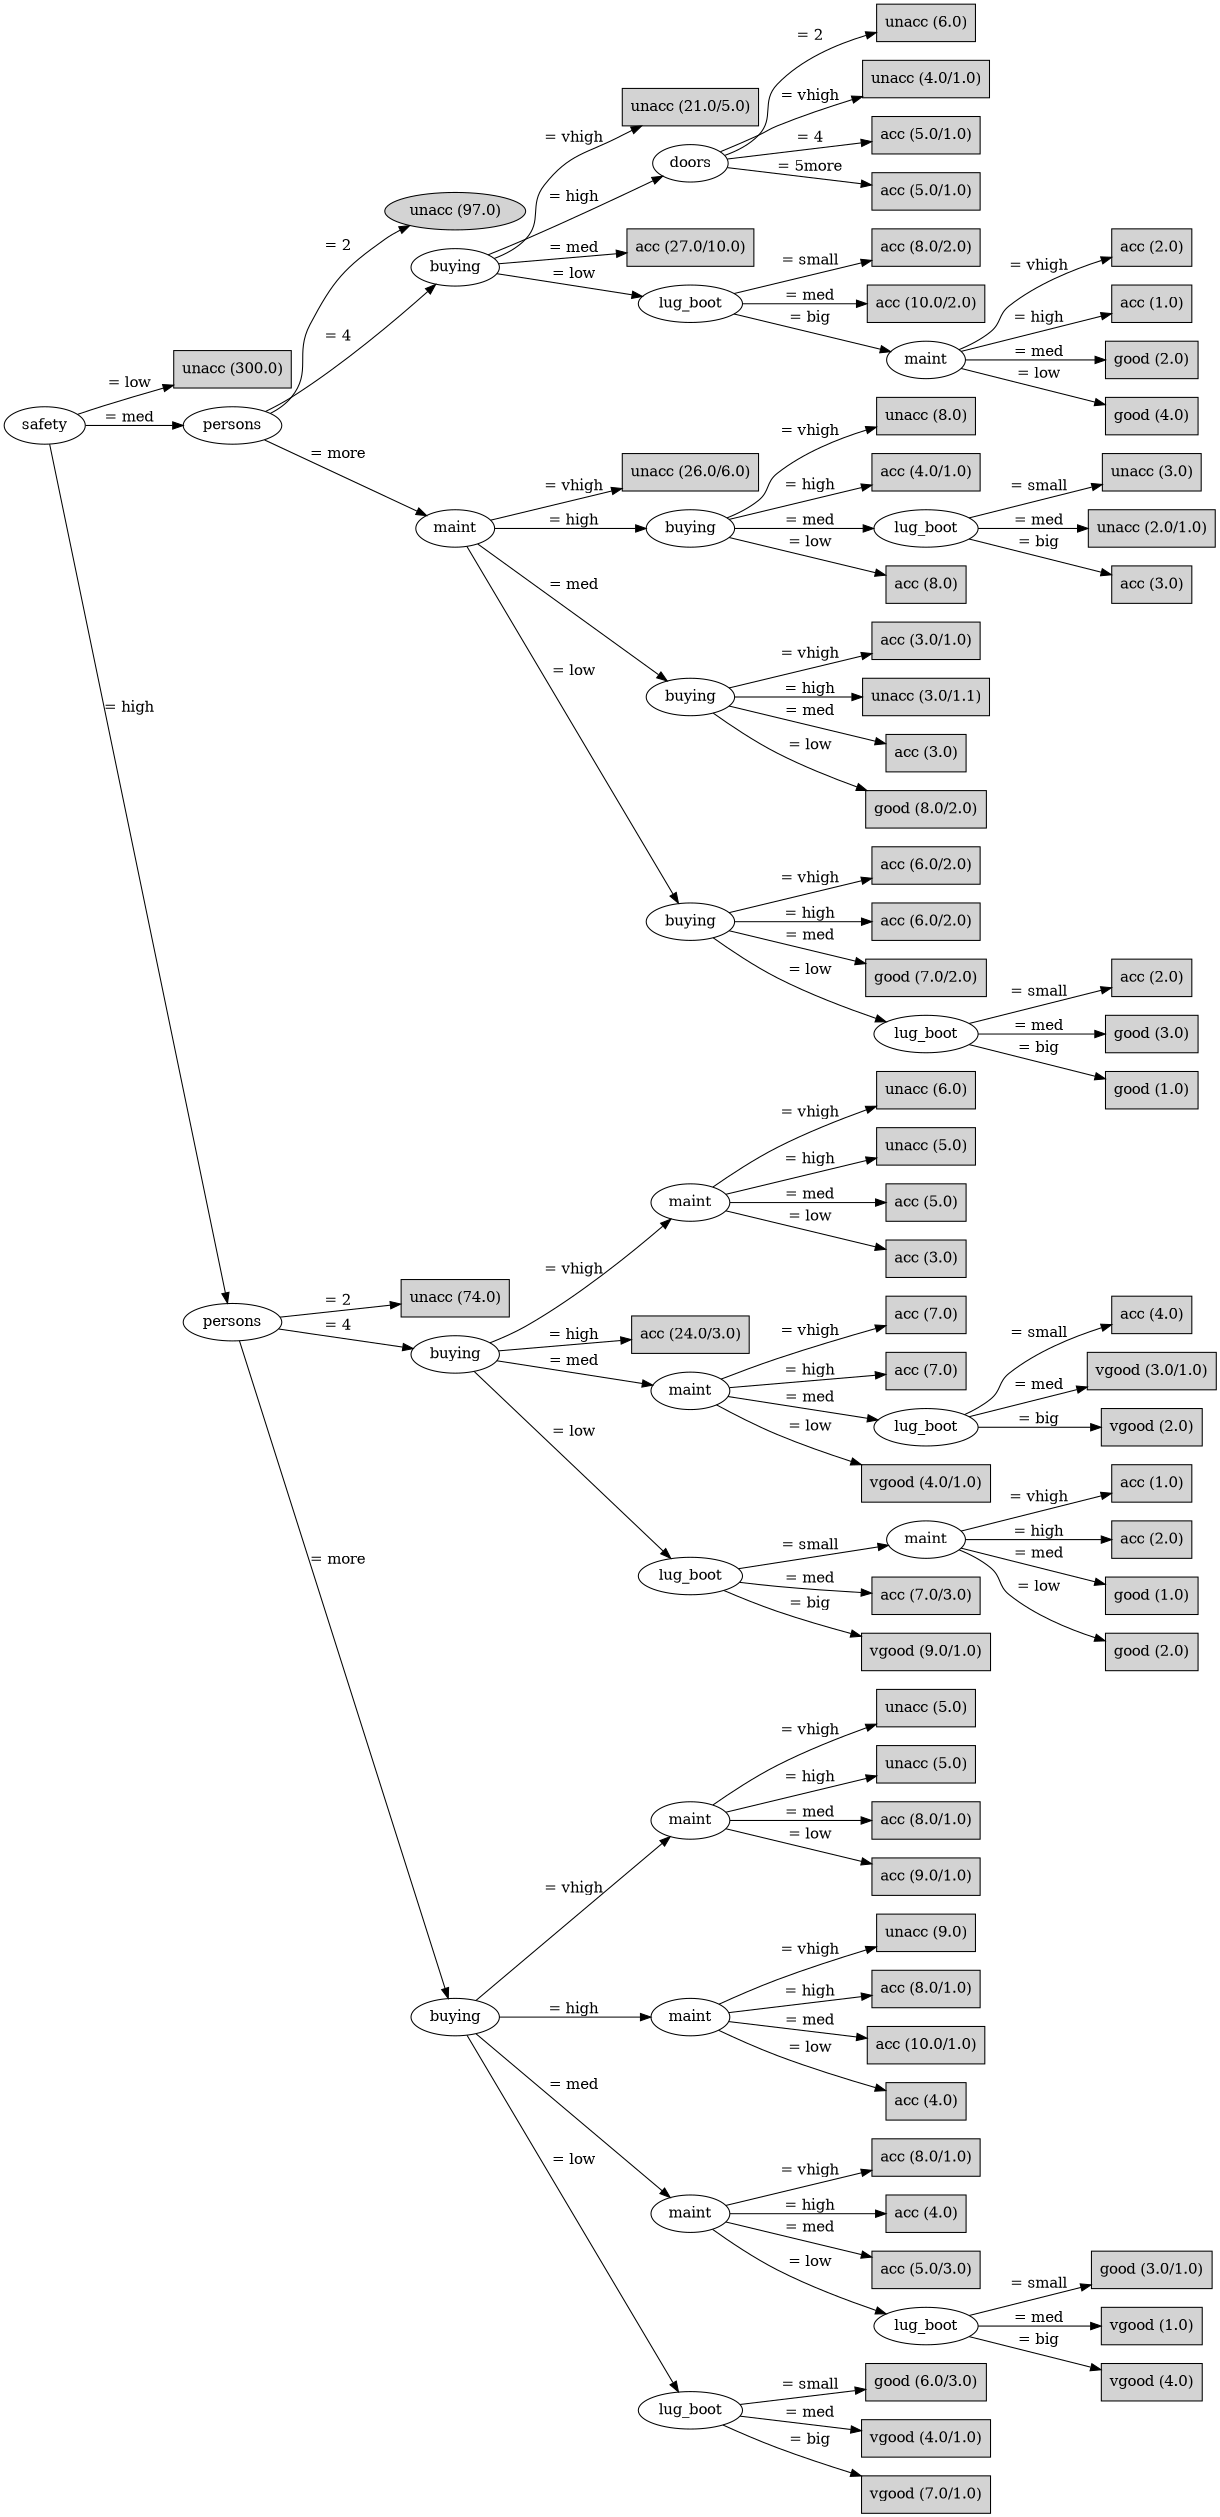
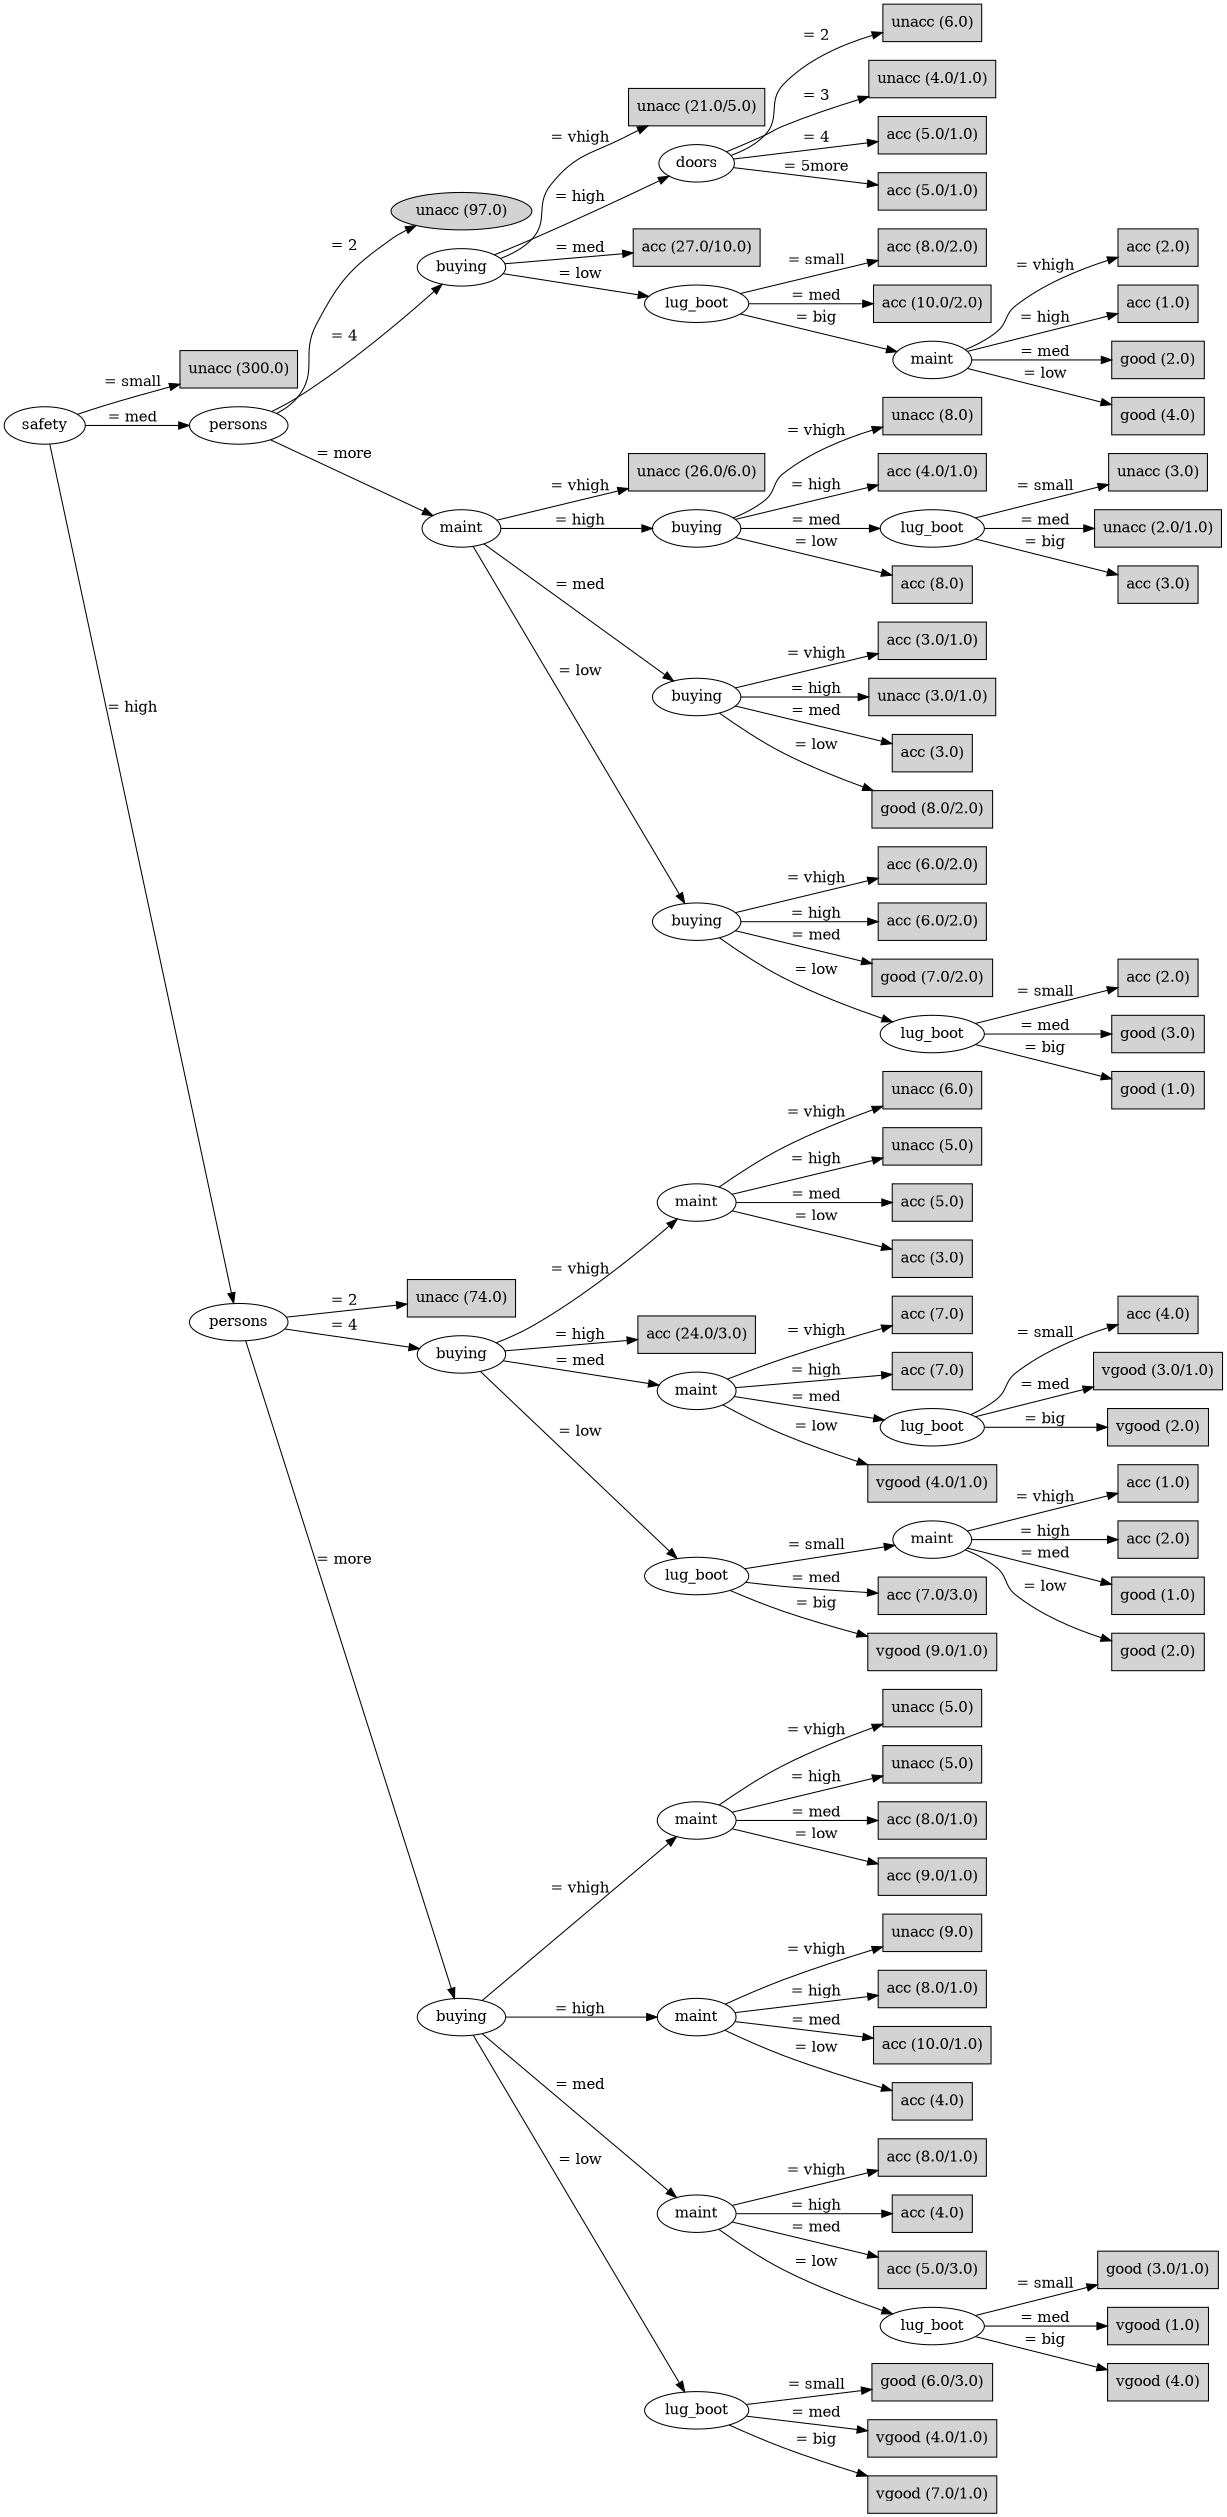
edge "doors" -> "unacc (4.0/1.0)": label "= vhigh" -> "= 3"
edge "safety" -> "unacc (300.0)": label "= low" -> "= small"
node "unacc (3.0/1.1)": label "unacc (3.0/1.1)" -> "unacc (3.0/1.0)"
